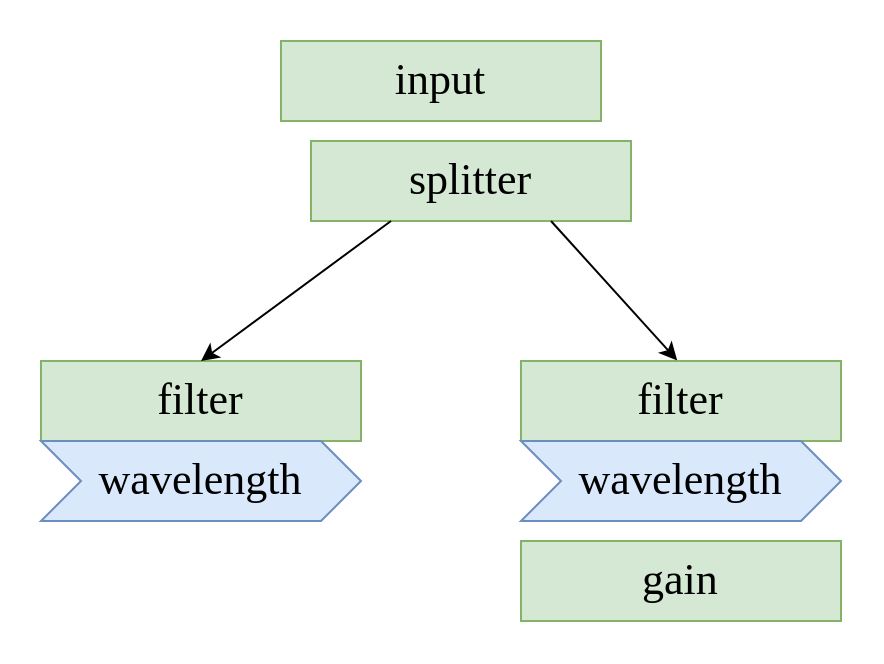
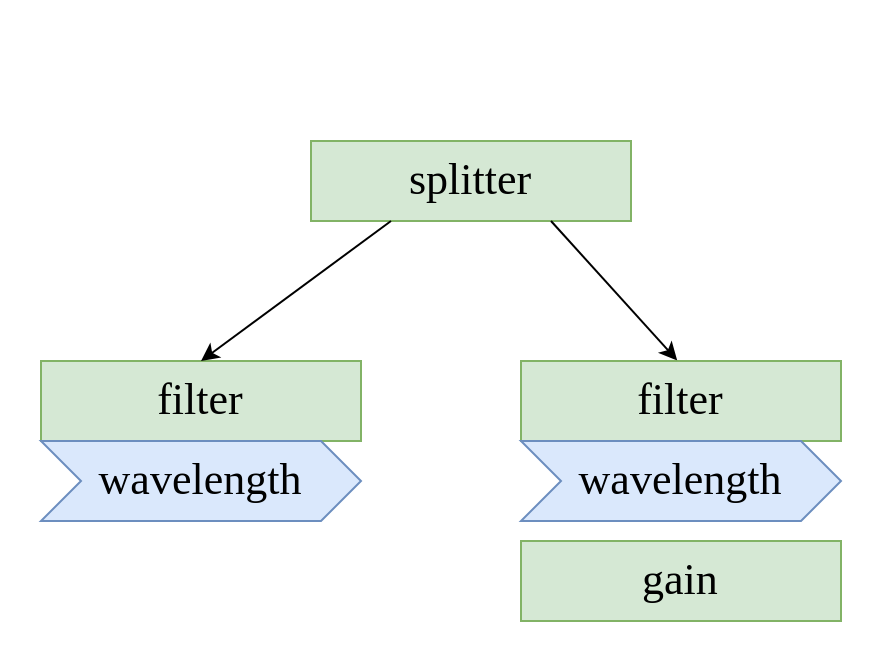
node "input": removed
